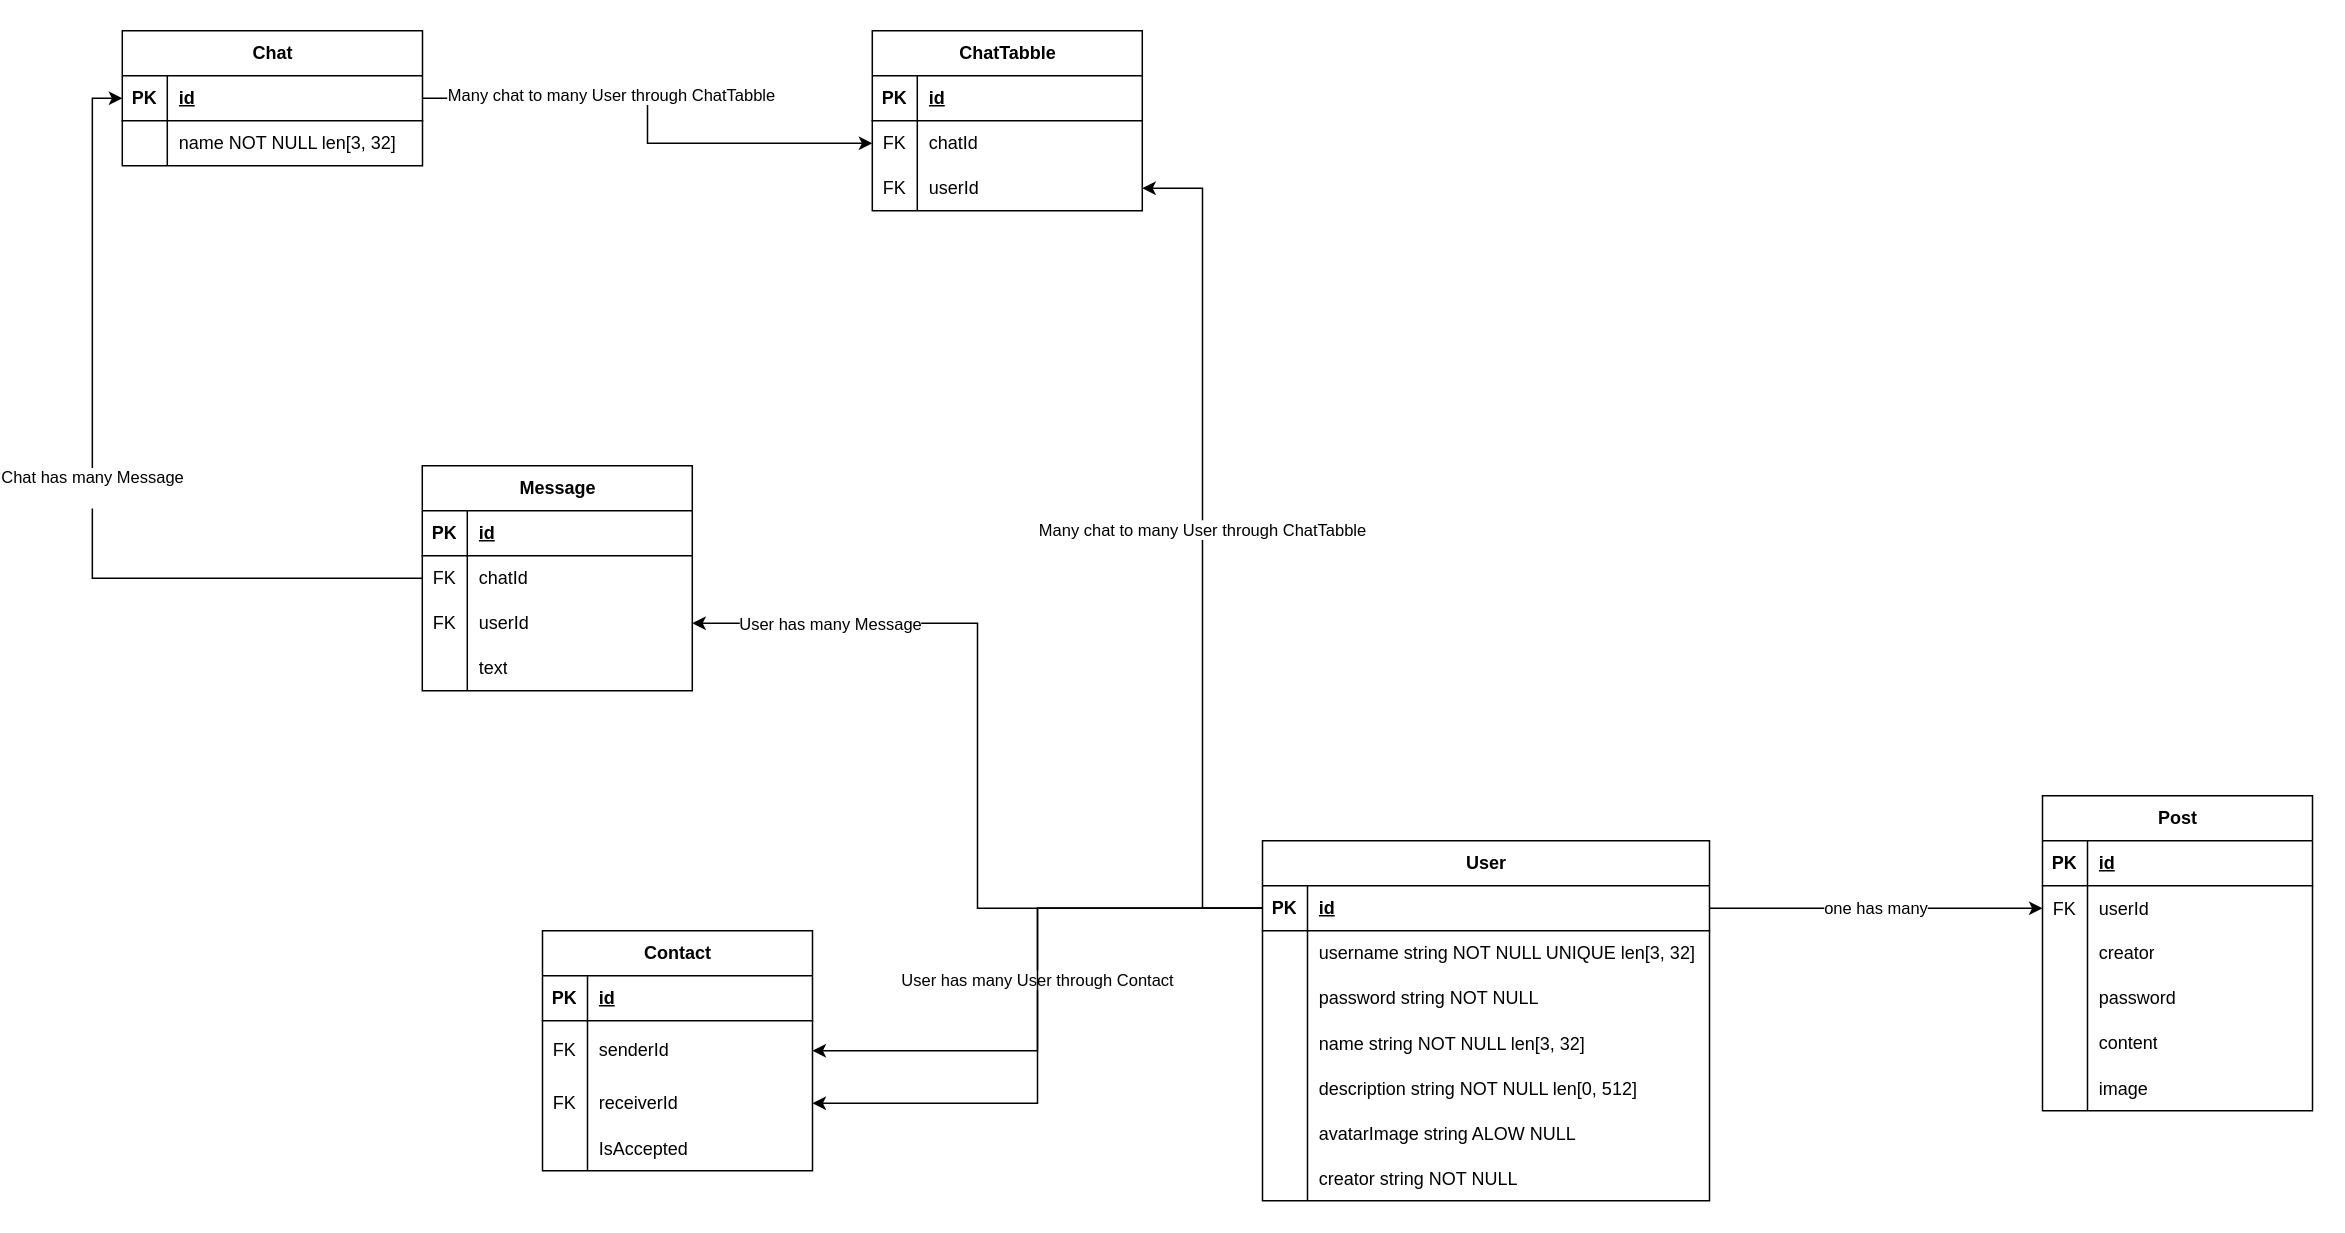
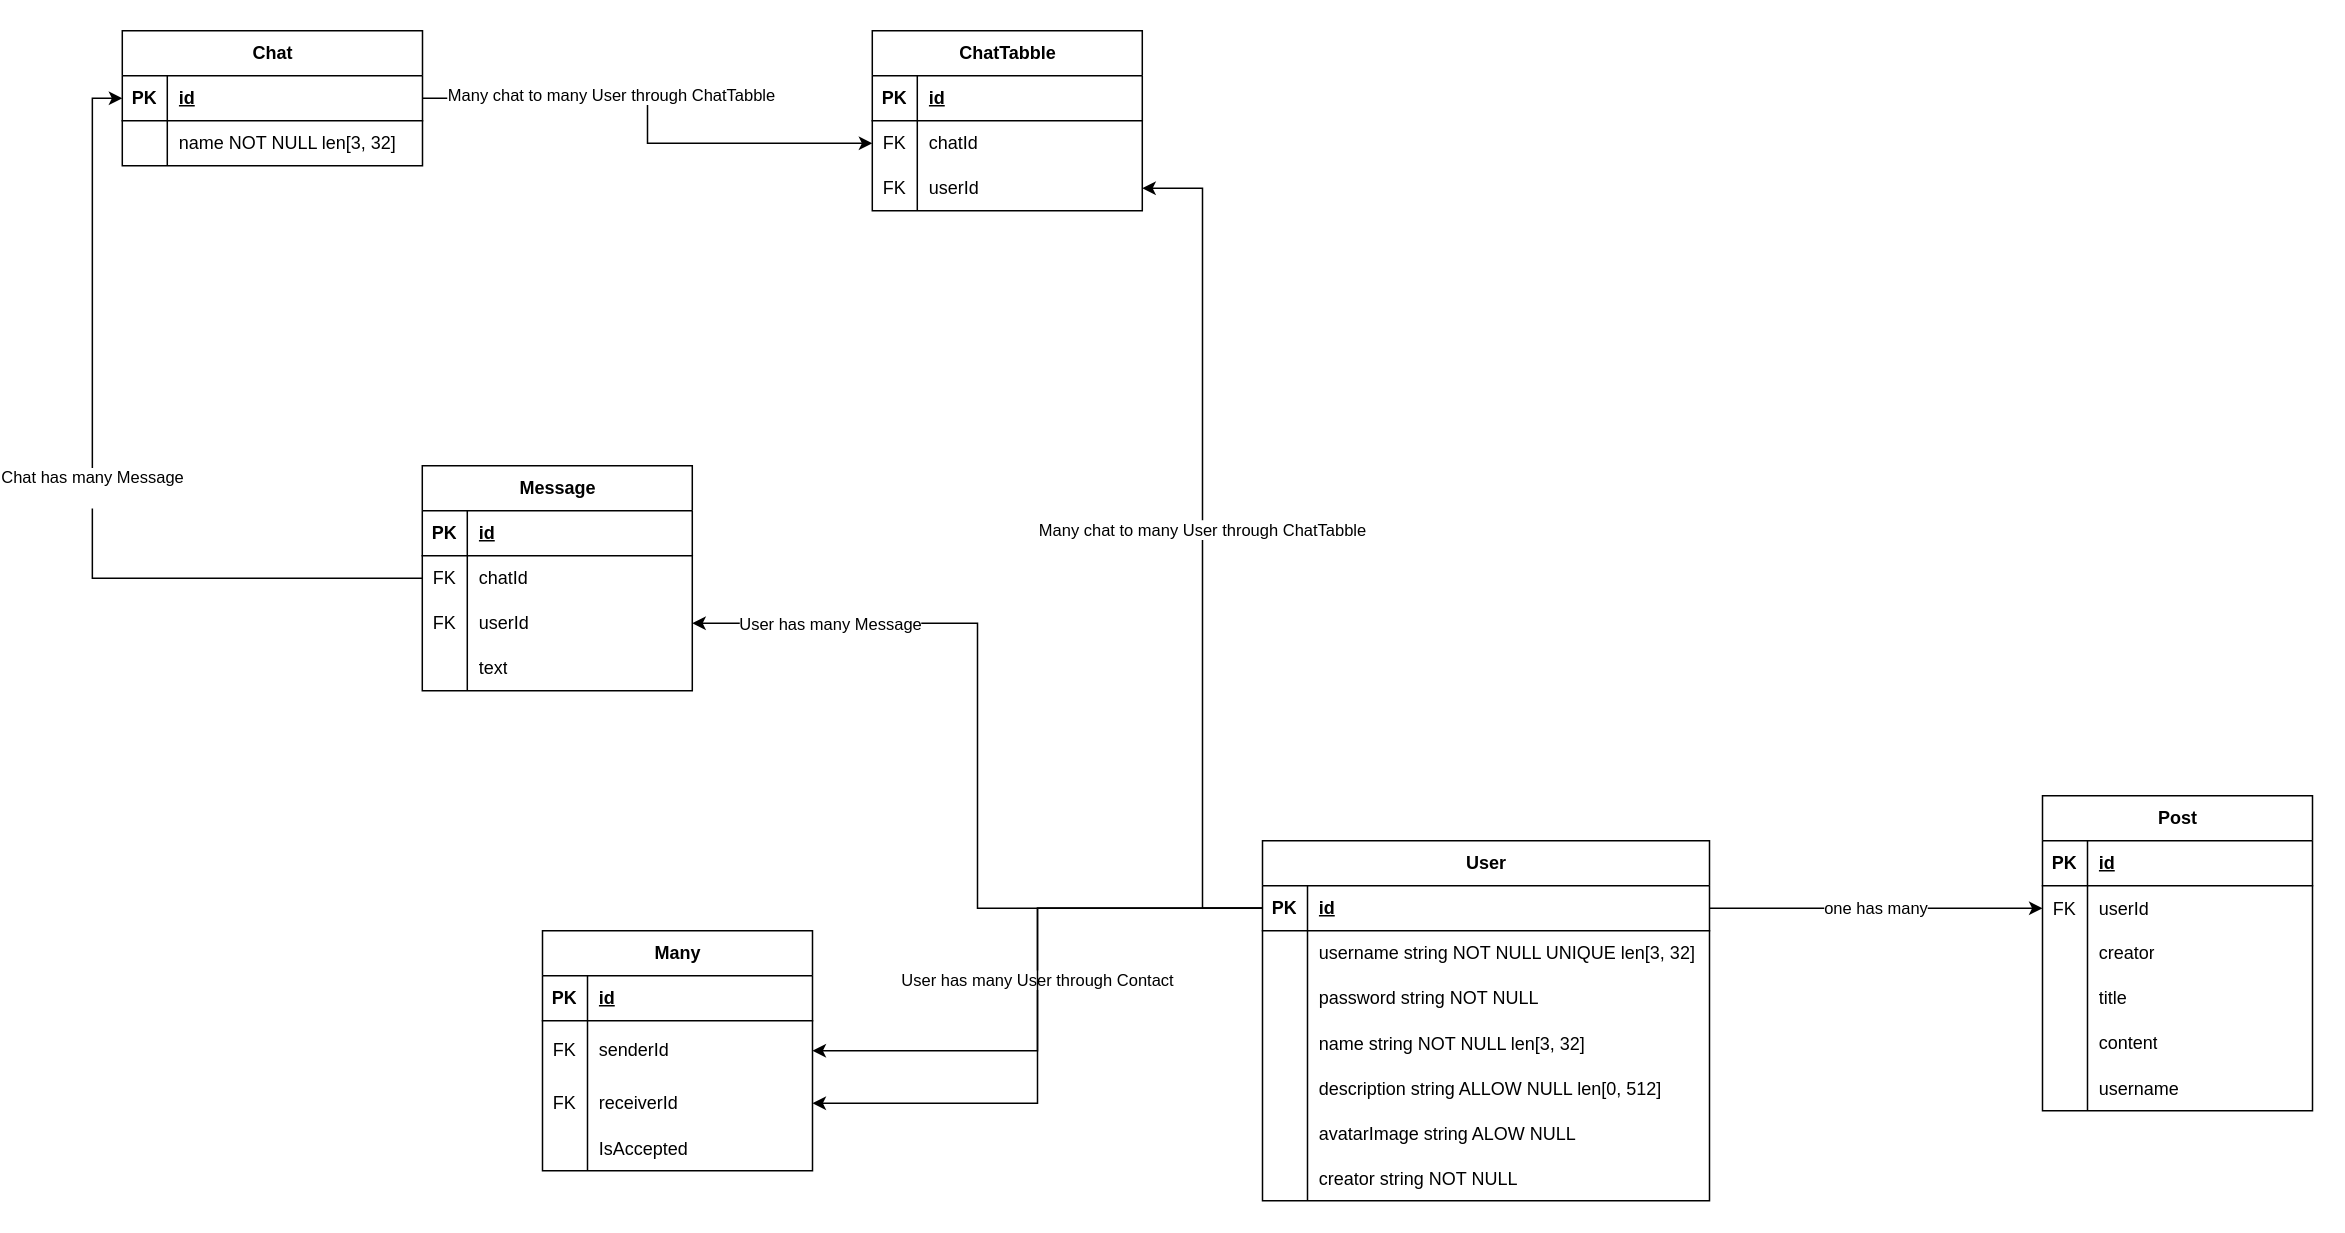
node "Contact": label "Contact" -> "Many"
node "password": label "password" -> "title"
node "description string NOT NULL len[0, 512]": label "description string NOT NULL len[0, 512]" -> "description string ALLOW NULL len[0, 512]"
node "image": label "image" -> "username"
